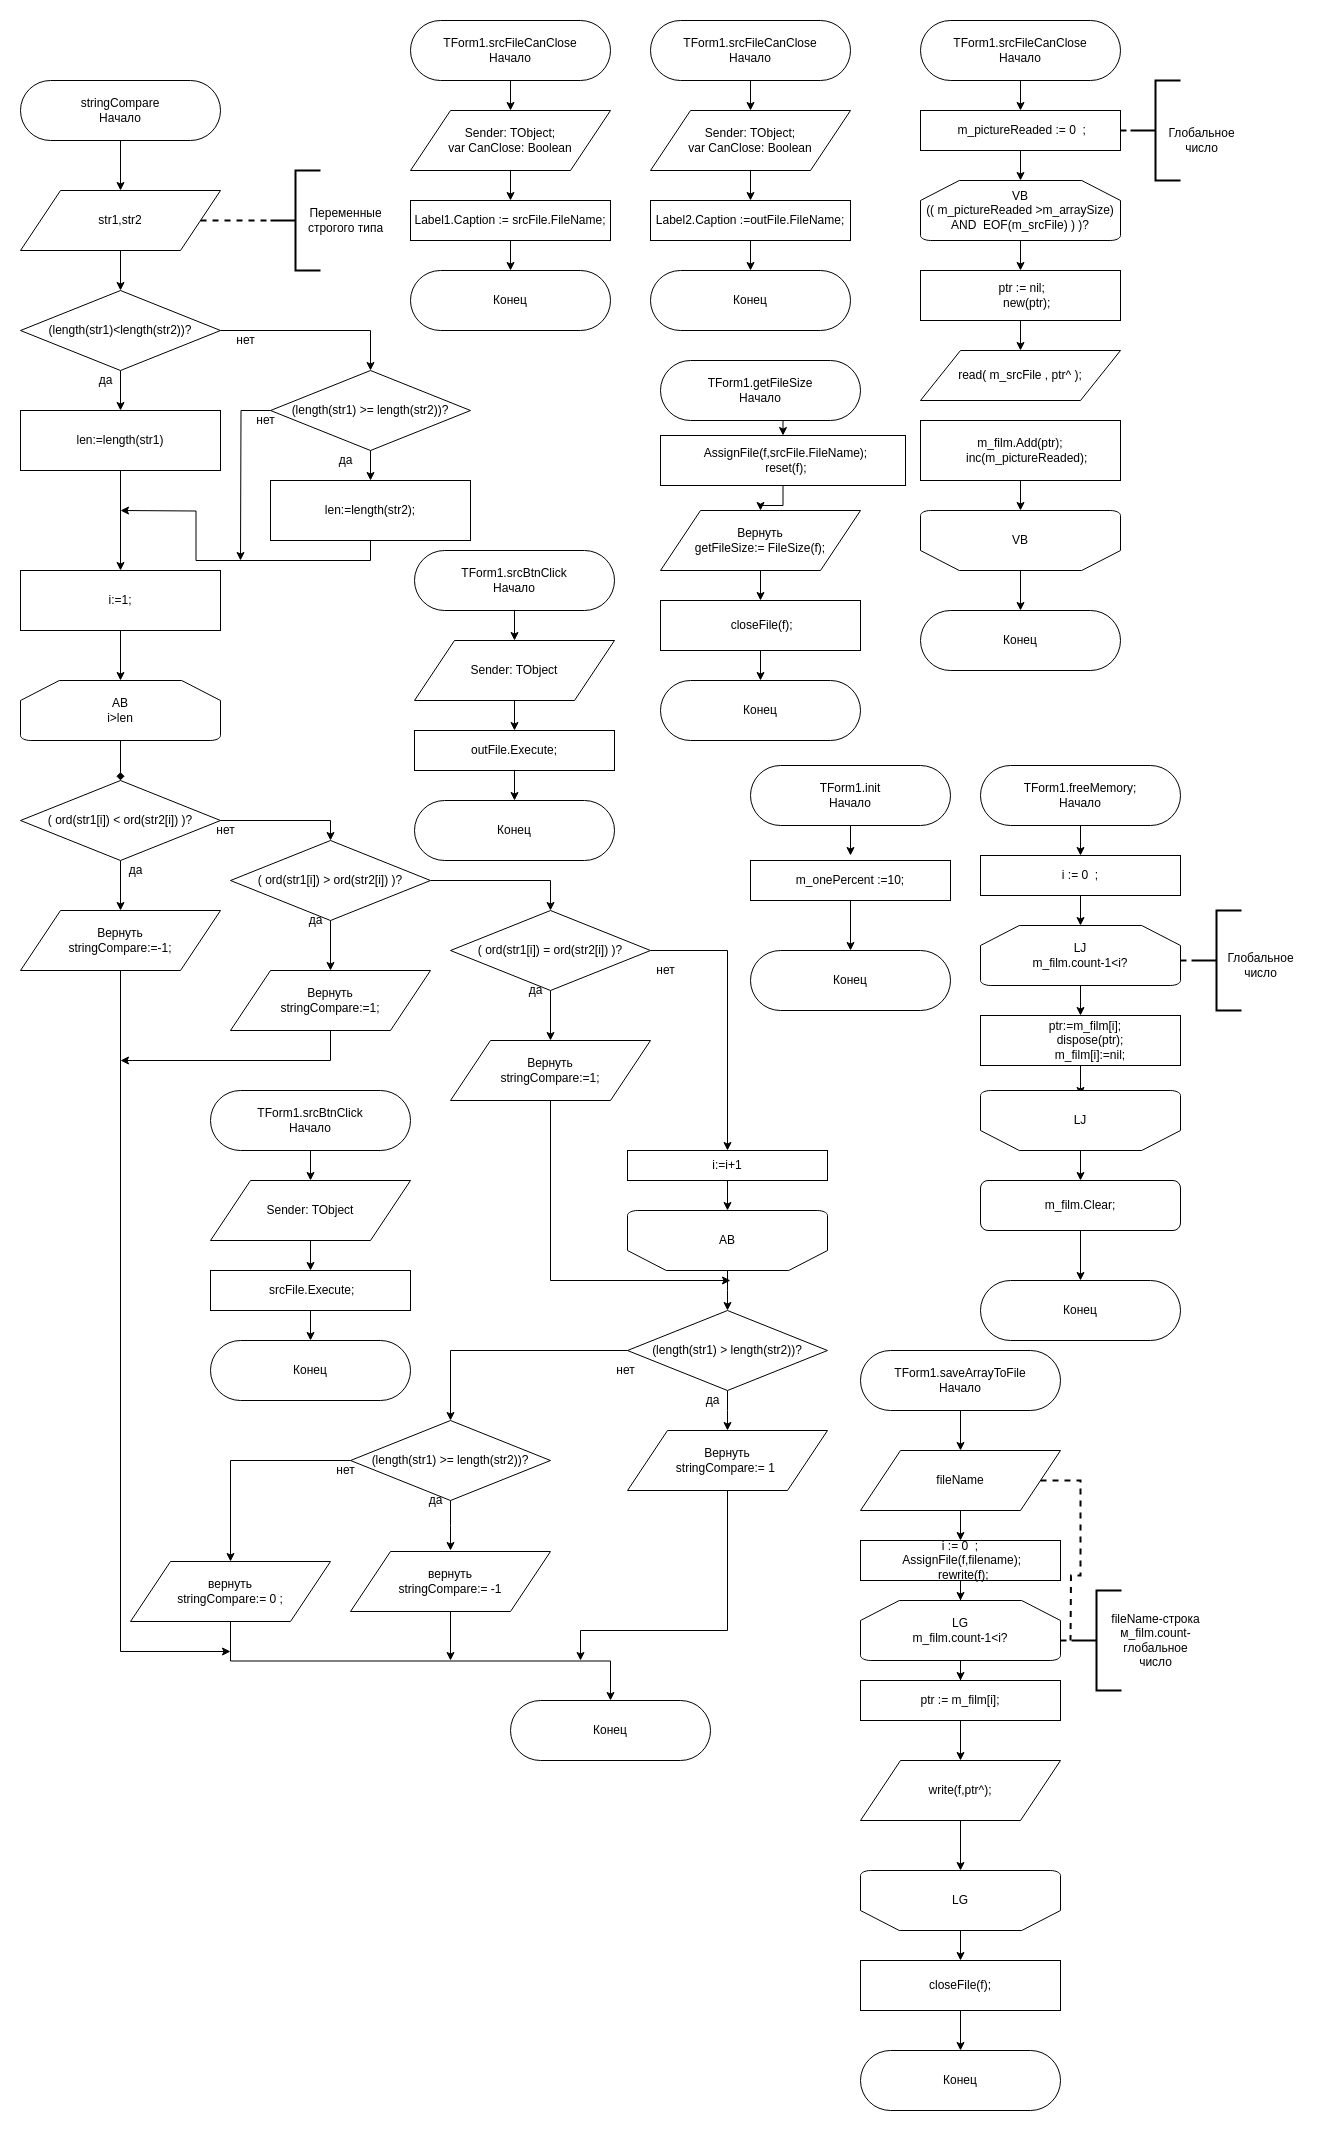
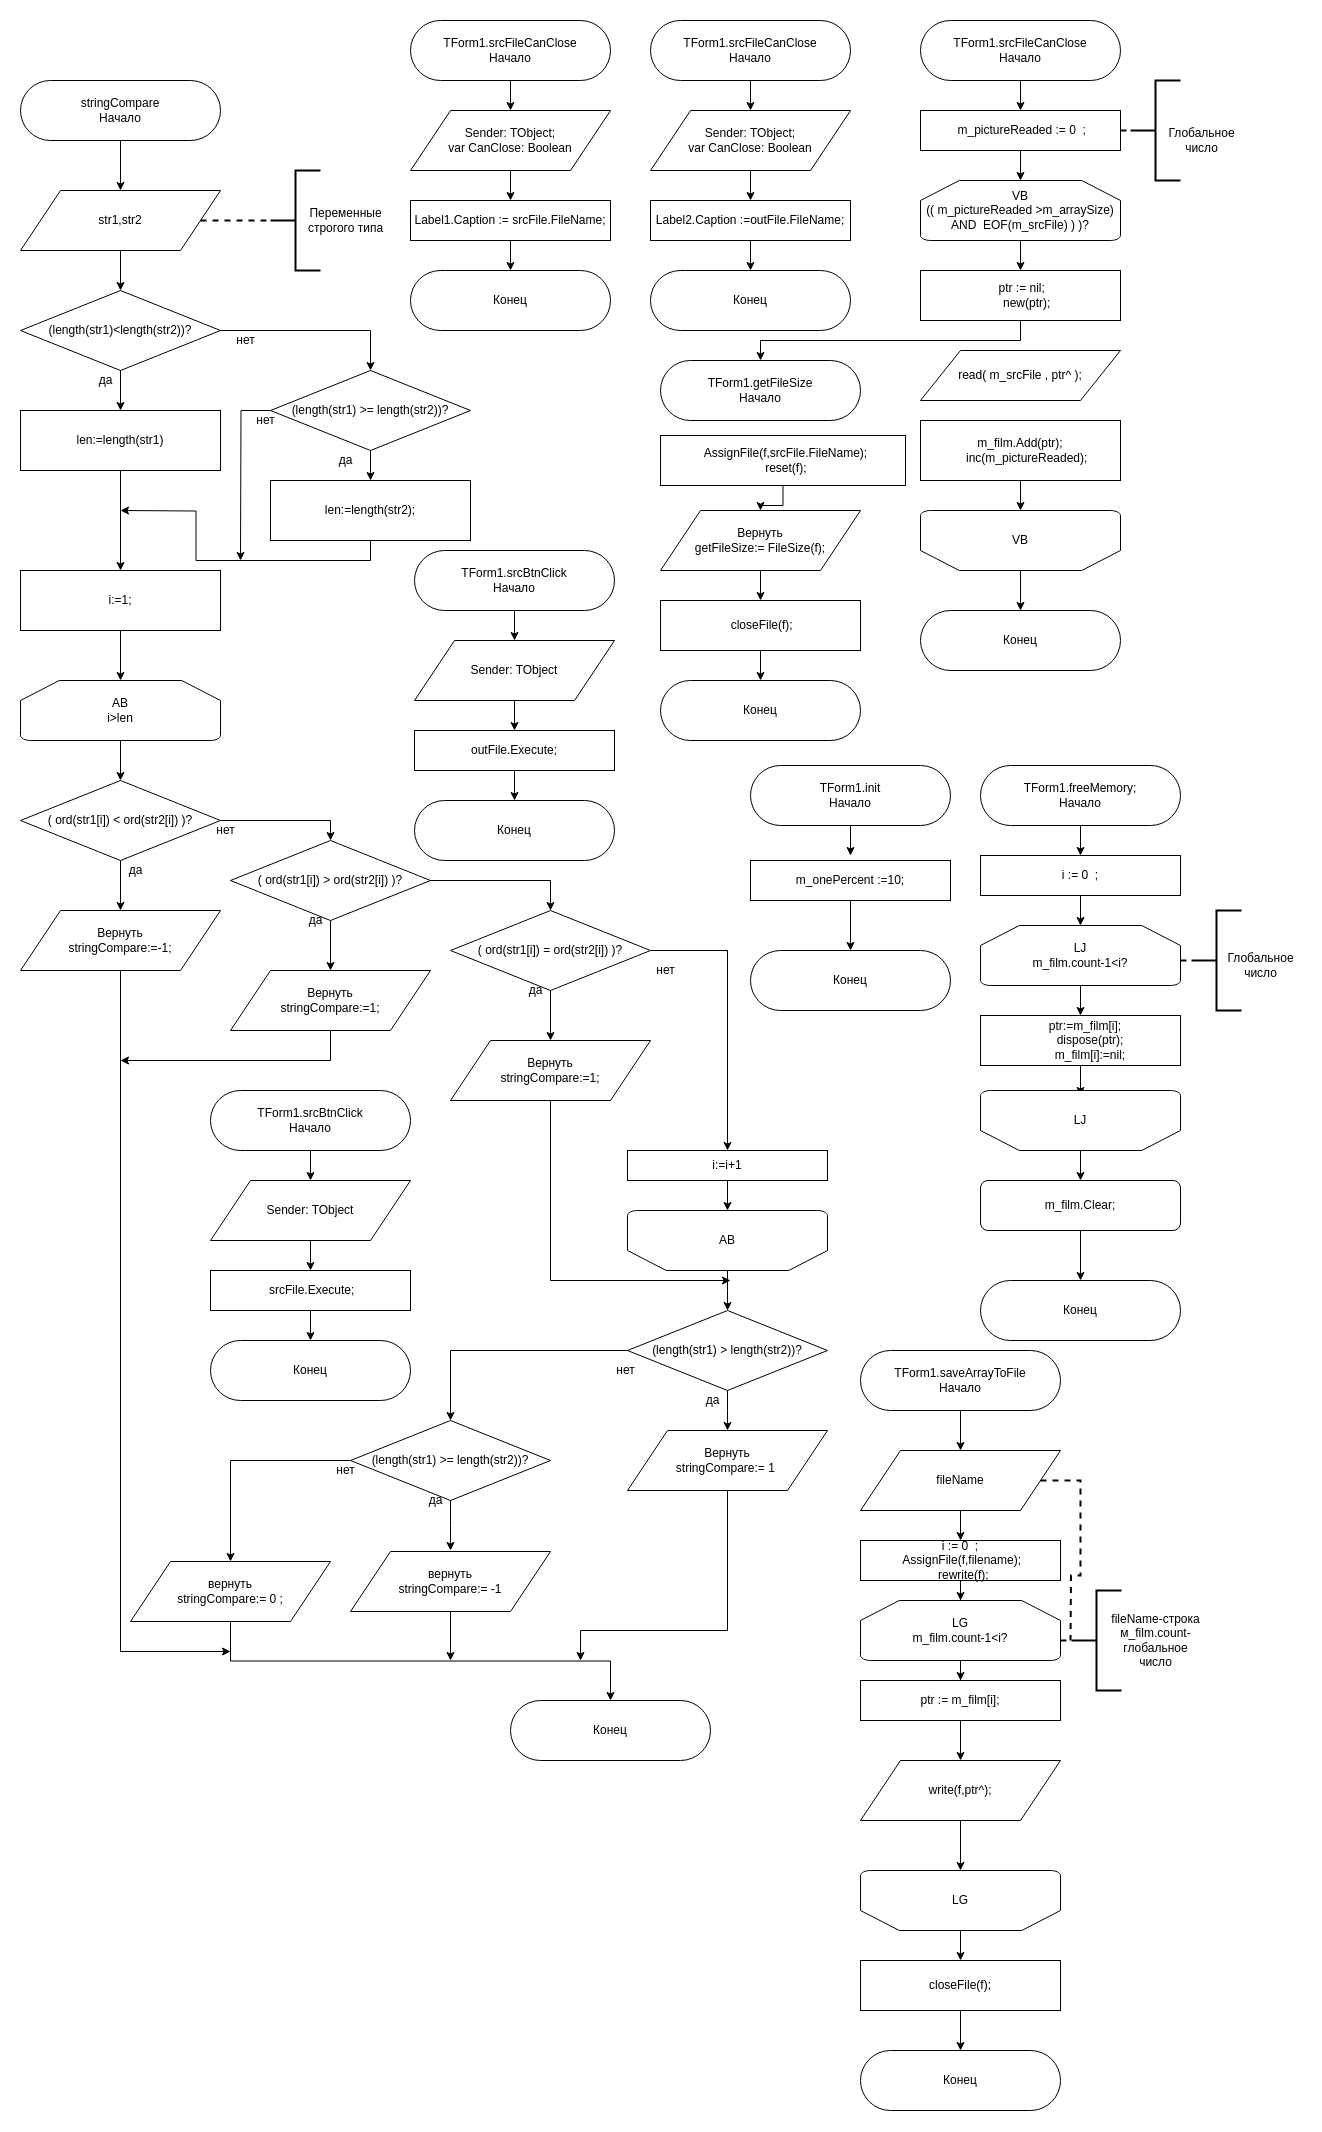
edge "ptr := nil; new(ptr);" -> "read( m_srcFile , ptr^ );": now "ptr := nil; new(ptr);" -> "TForm1.getFileSize Начало"
edge "TForm1.getFileSize Начало" -> "AssignFile(f,srcFile.FileName); reset(f);": removed
edge "AB i>len" -> "( ord(str1[i]) < ord(str2[i]) )?": arrowhead diamond -> classic
